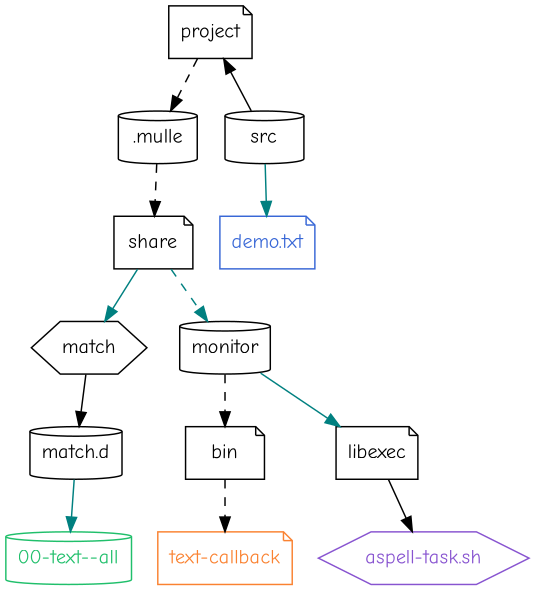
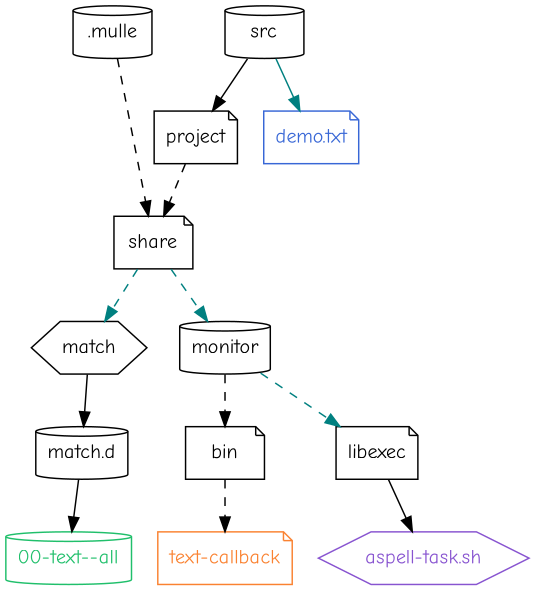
edge "project" -> ".mulle": now "project" -> "share"
edge "share" -> "match": style solid -> dashed
edge "monitor" -> "libexec": style solid -> dashed
edge "match.d" -> "00-text--all": color teal -> black
